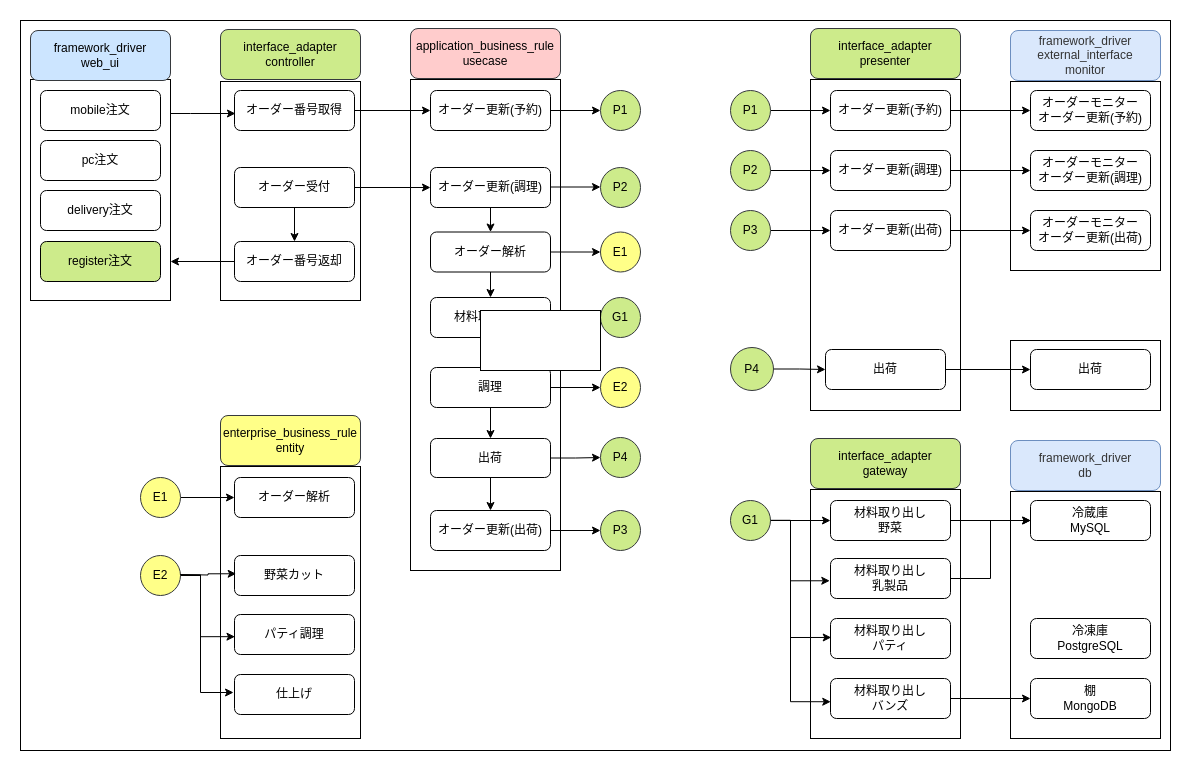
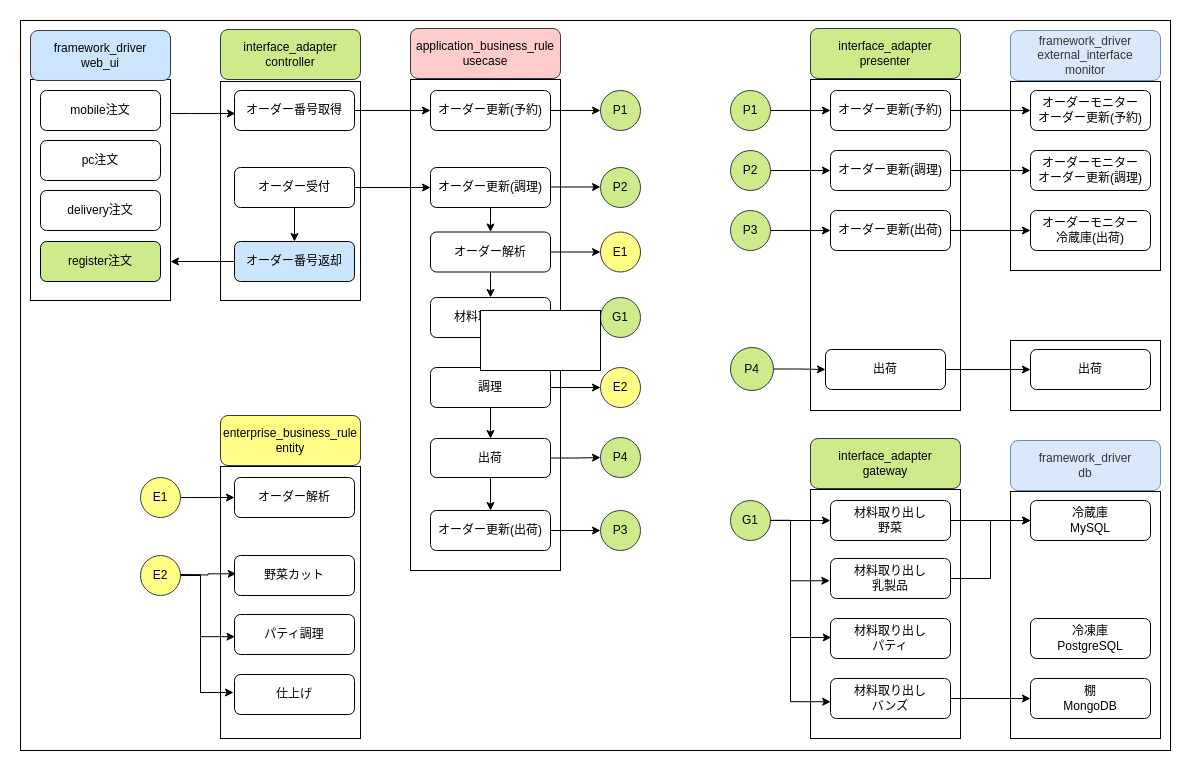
node "オーダーモニター オーダー更新(出荷)": label "オーダーモニター オーダー更新(出荷)" -> "オーダーモニター 冷蔵庫(出荷)"
node "オーダー番号返却": fillcolor #ffffff -> #cce5ff
